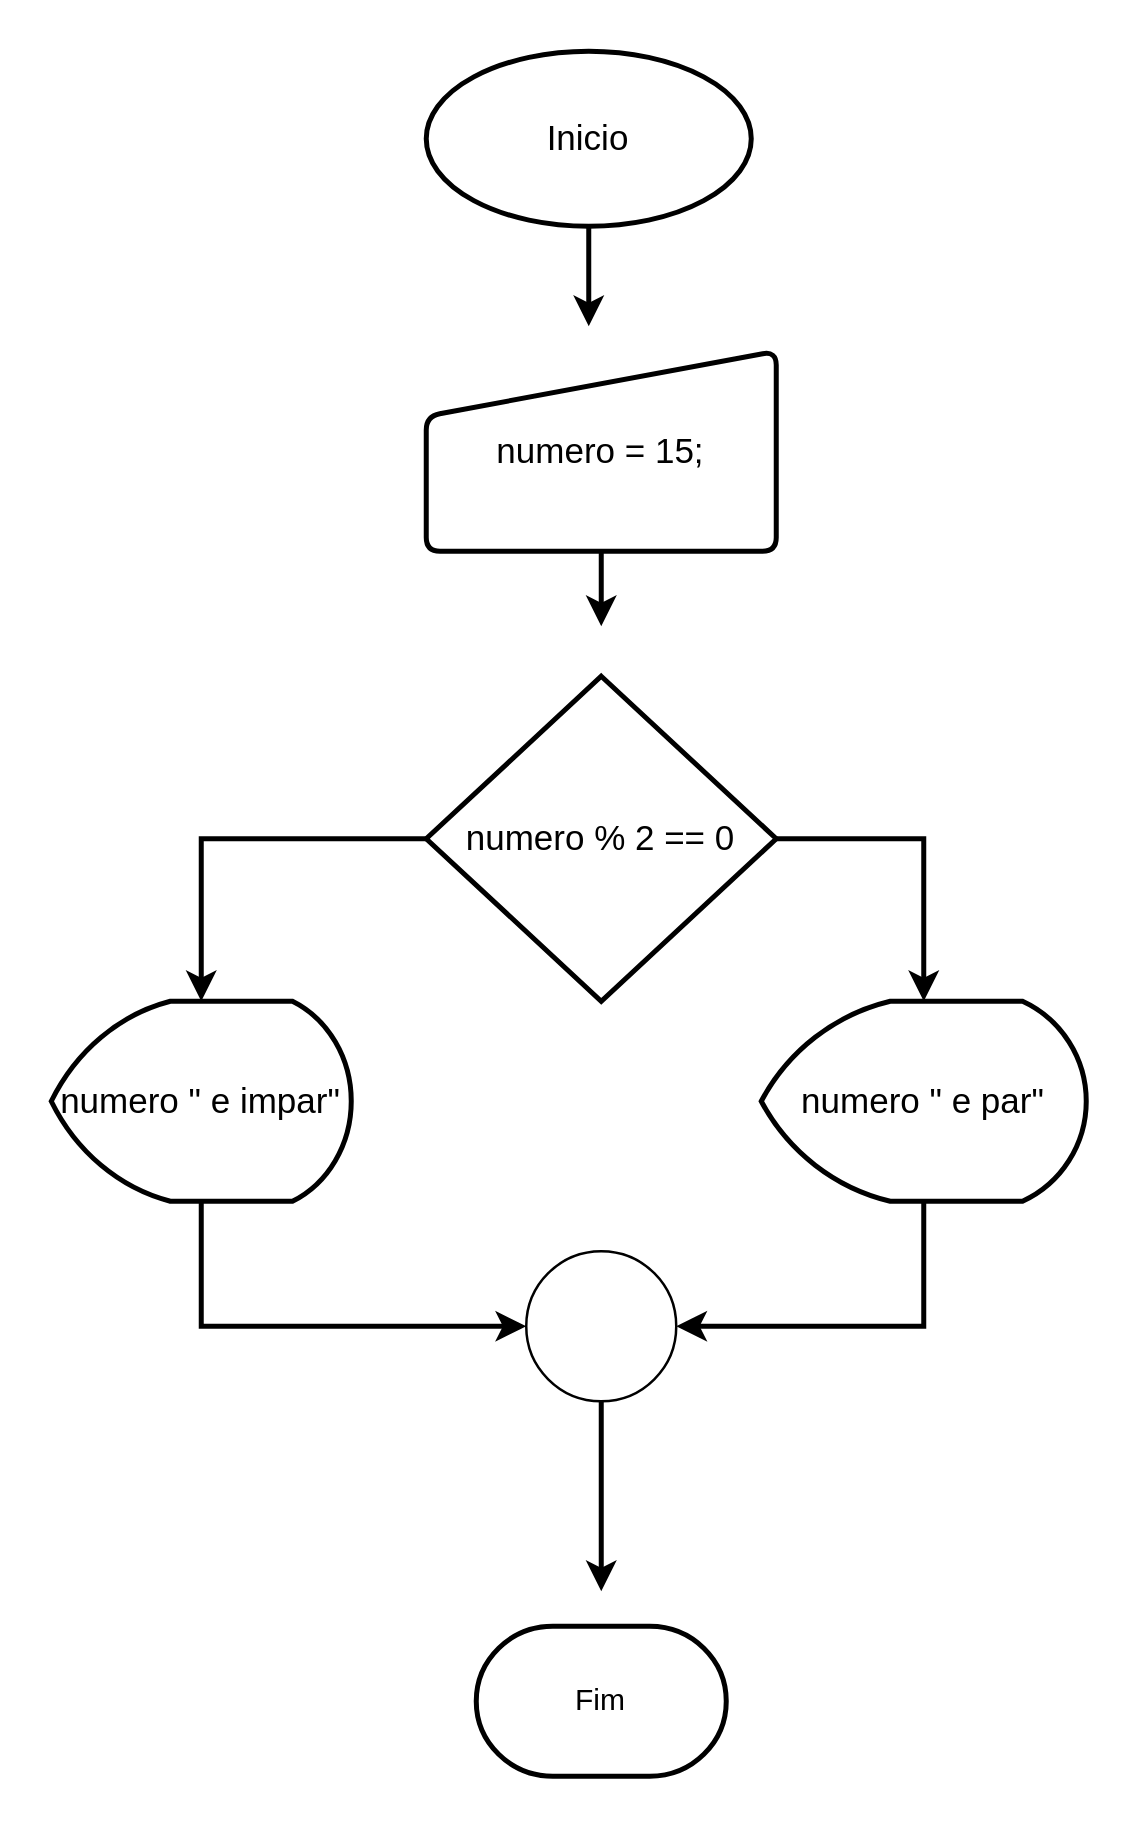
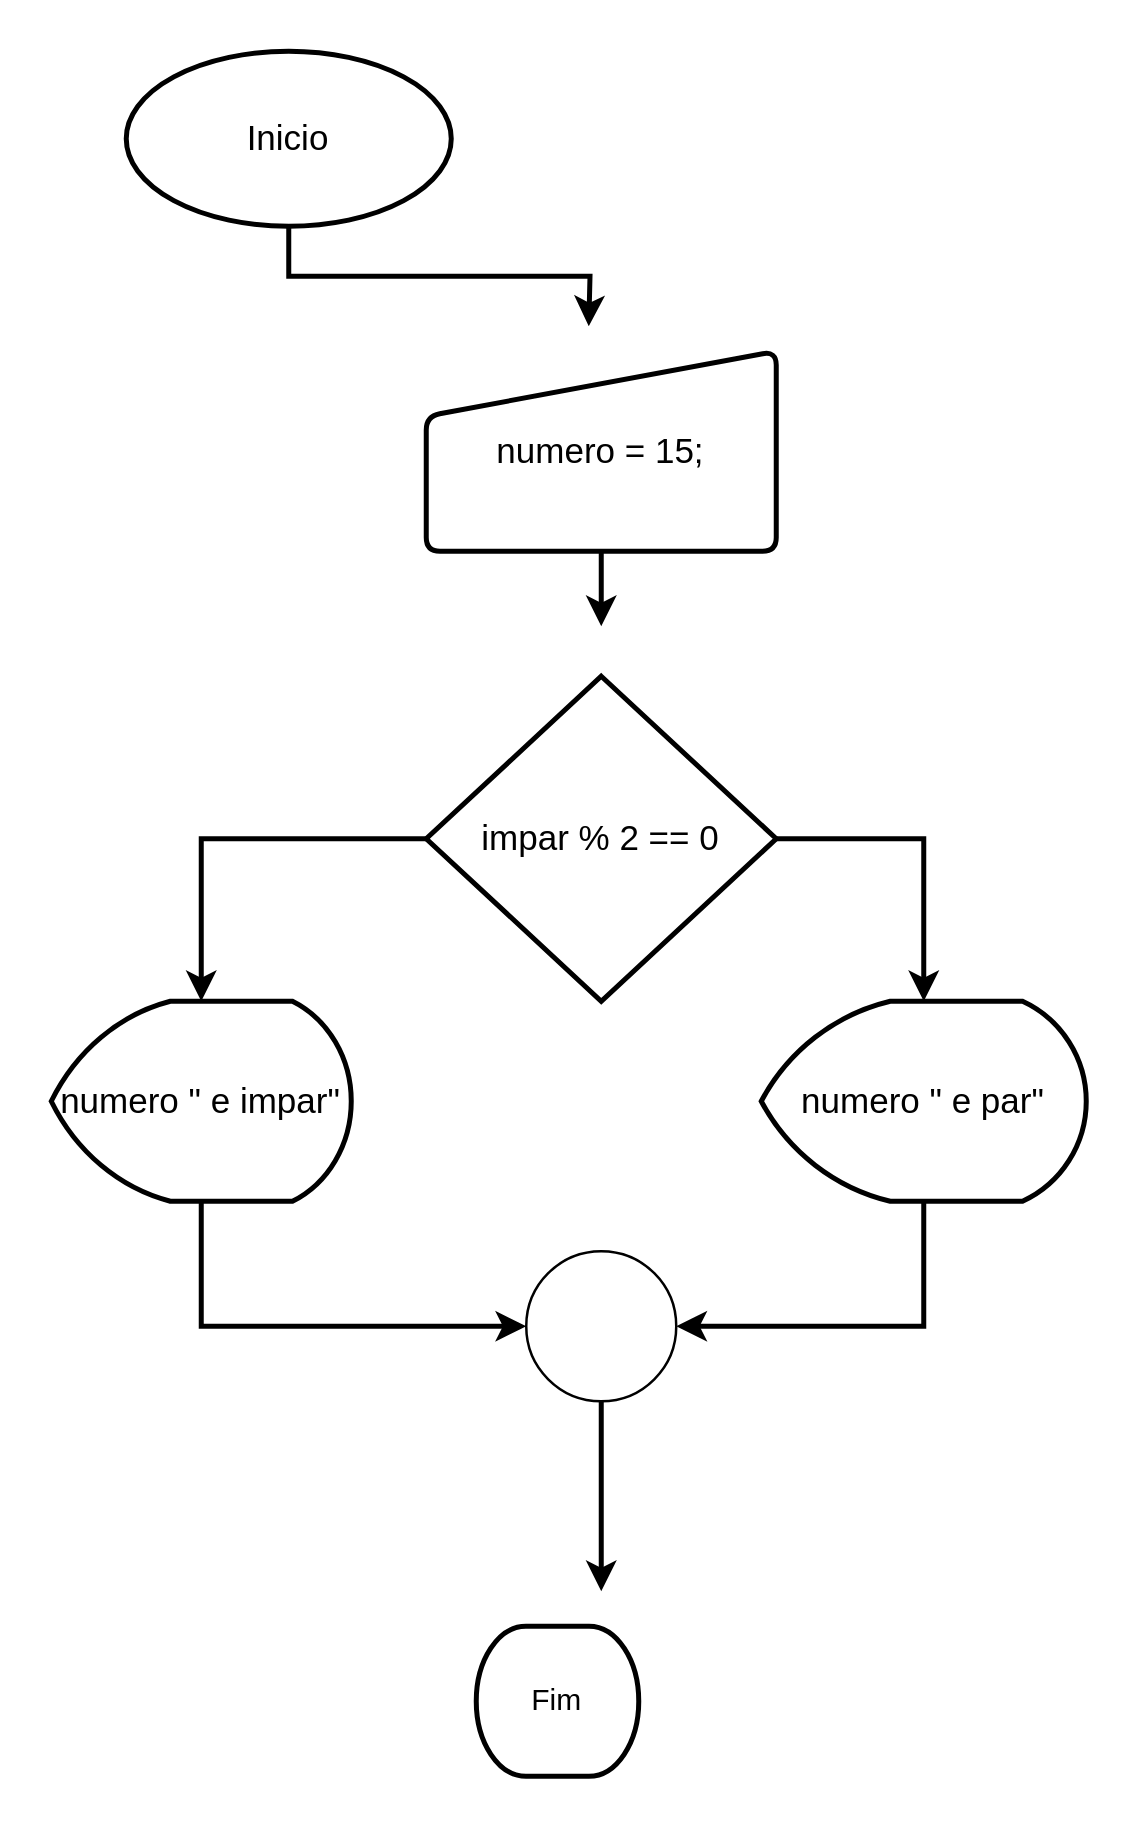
node "Inicio": moved (589, 139) -> (289, 139)
node "numero % 2 == 0": label "numero % 2 == 0" -> "impar % 2 == 0"
node "Fim": size 250x150 -> 163x150
